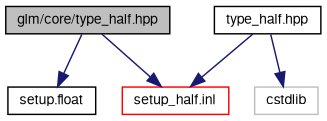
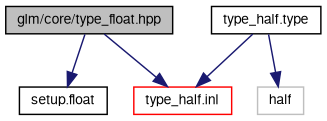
node "glm/core/type_half.hpp": label "glm/core/type_half.hpp" -> "glm/core/type_float.hpp"
node "type_half.hpp": label "type_half.hpp" -> "type_half.type"
node "setup_half.inl": label "setup_half.inl" -> "type_half.inl"
node "cstdlib": label "cstdlib" -> "half"
